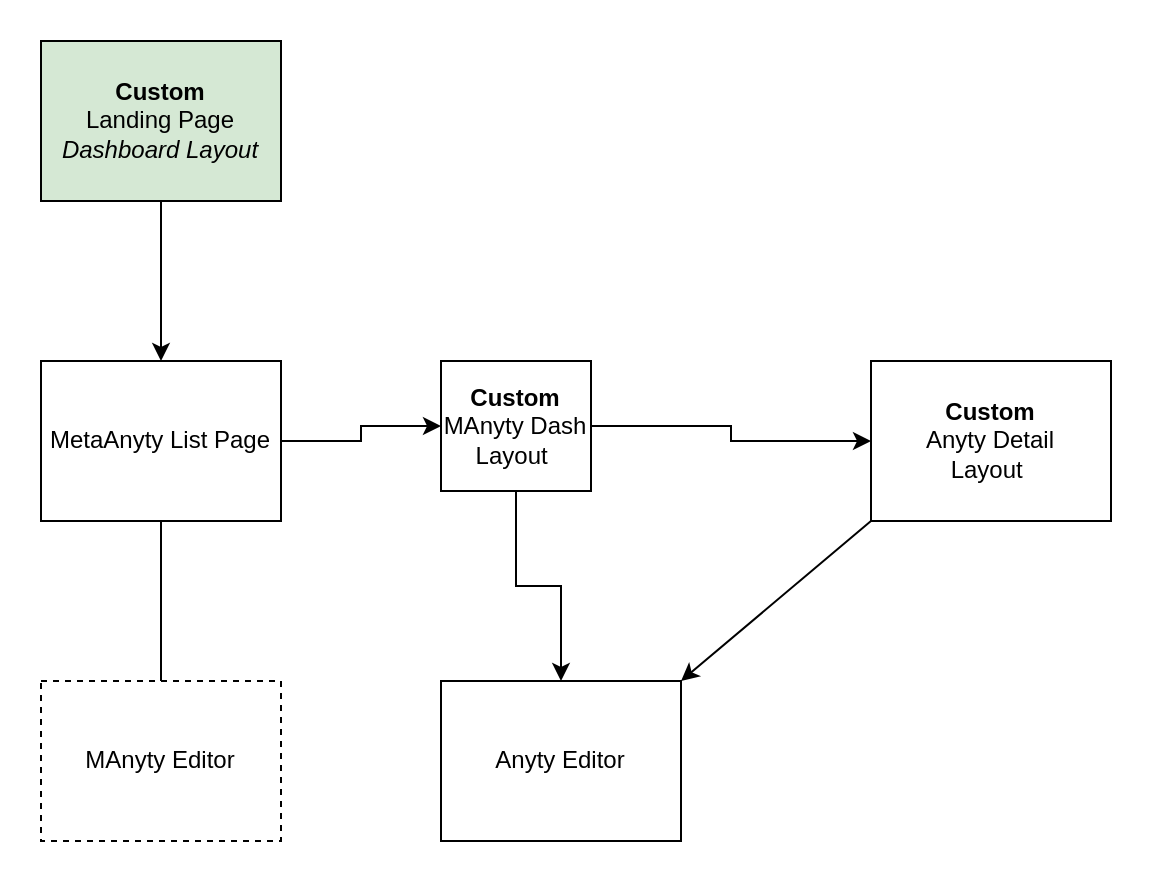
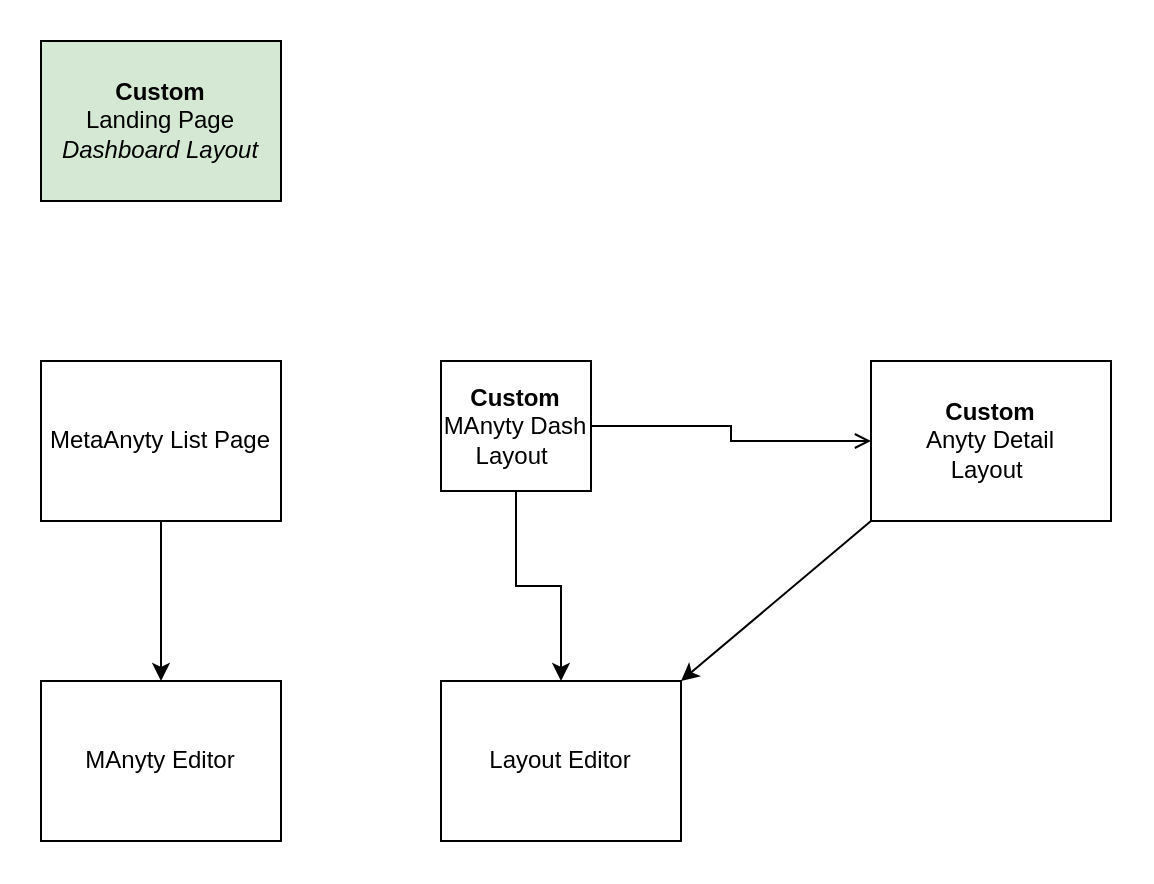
edge "Custom Landing Page Dashboard Layout" -> "MetaAnyty List Page": removed
edge "MetaAnyty List Page" -> "Custom MAnyty Dash Layout": removed
edge "Custom MAnyty Dash Layout" -> "Custom Anyty Detail Layout": arrowhead classic -> open
edge "MetaAnyty List Page" -- "MAnyty Editor": arrowhead none -> classic
node "MAnyty Editor": style dashed -> solid
node "Anyty Editor": label "Anyty Editor" -> "Layout Editor"
